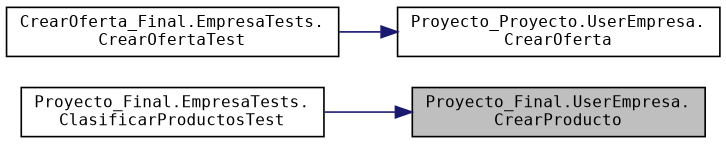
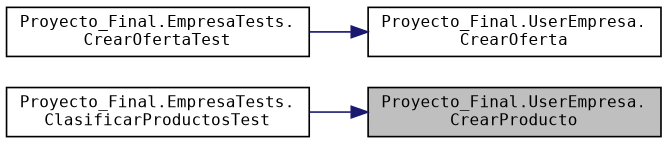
node "CrearOferta_Final.EmpresaTests. CrearOfertaTest": label "CrearOferta_Final.EmpresaTests. CrearOfertaTest" -> "Proyecto_Final.EmpresaTests. CrearOfertaTest"
node "Proyecto_Proyecto.UserEmpresa. CrearOferta": label "Proyecto_Proyecto.UserEmpresa. CrearOferta" -> "Proyecto_Final.UserEmpresa. CrearOferta"
